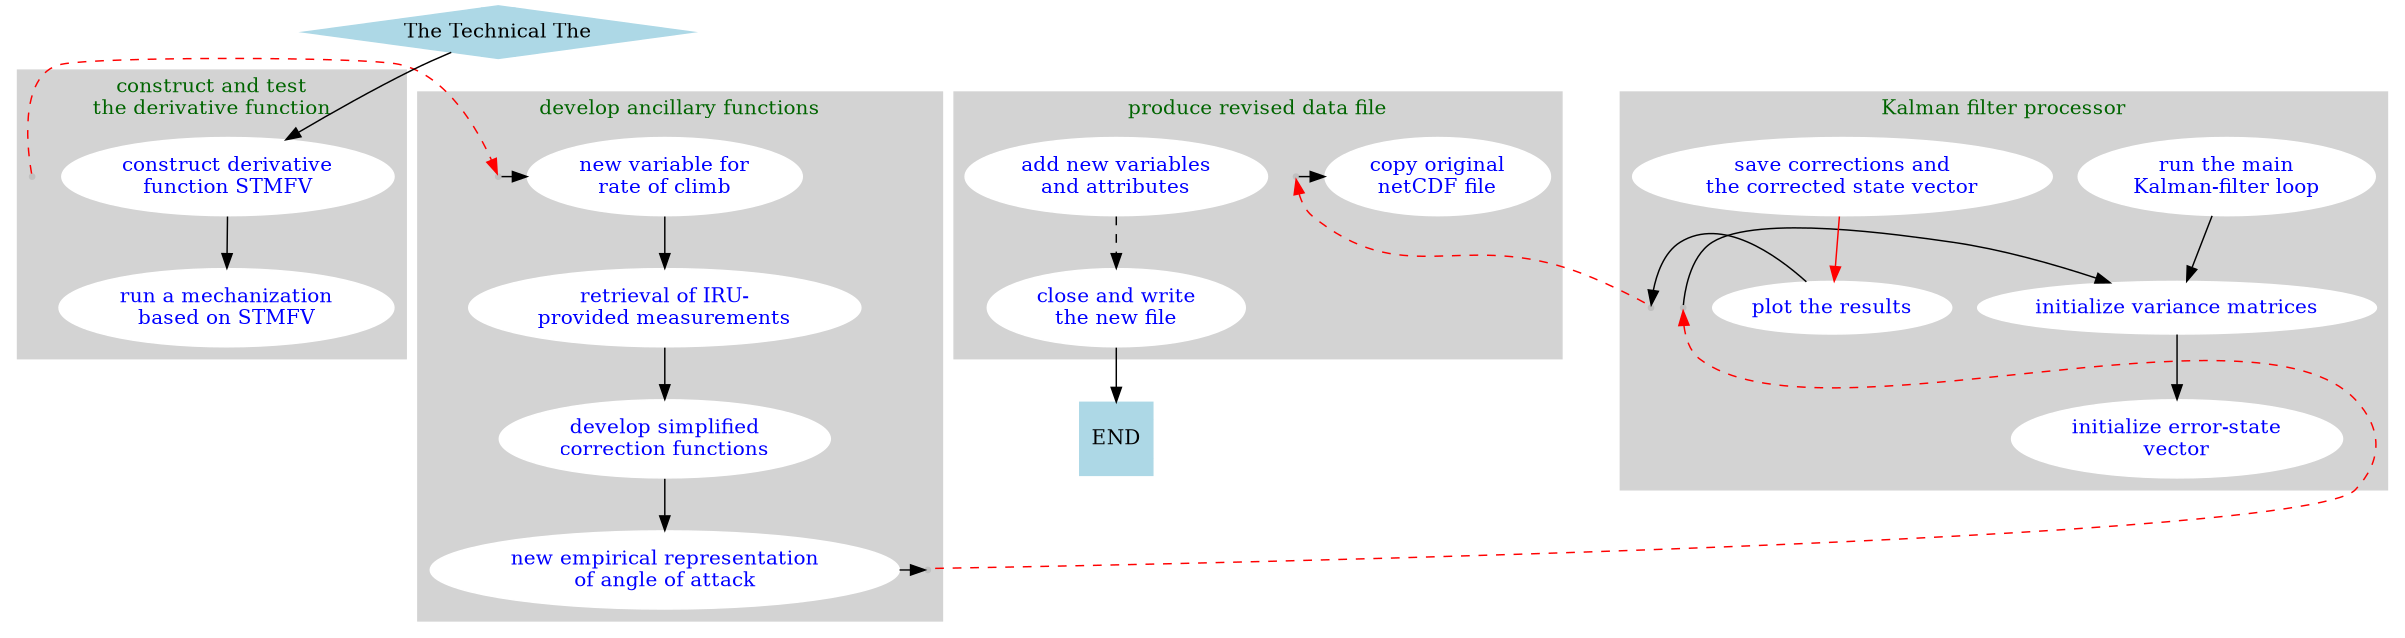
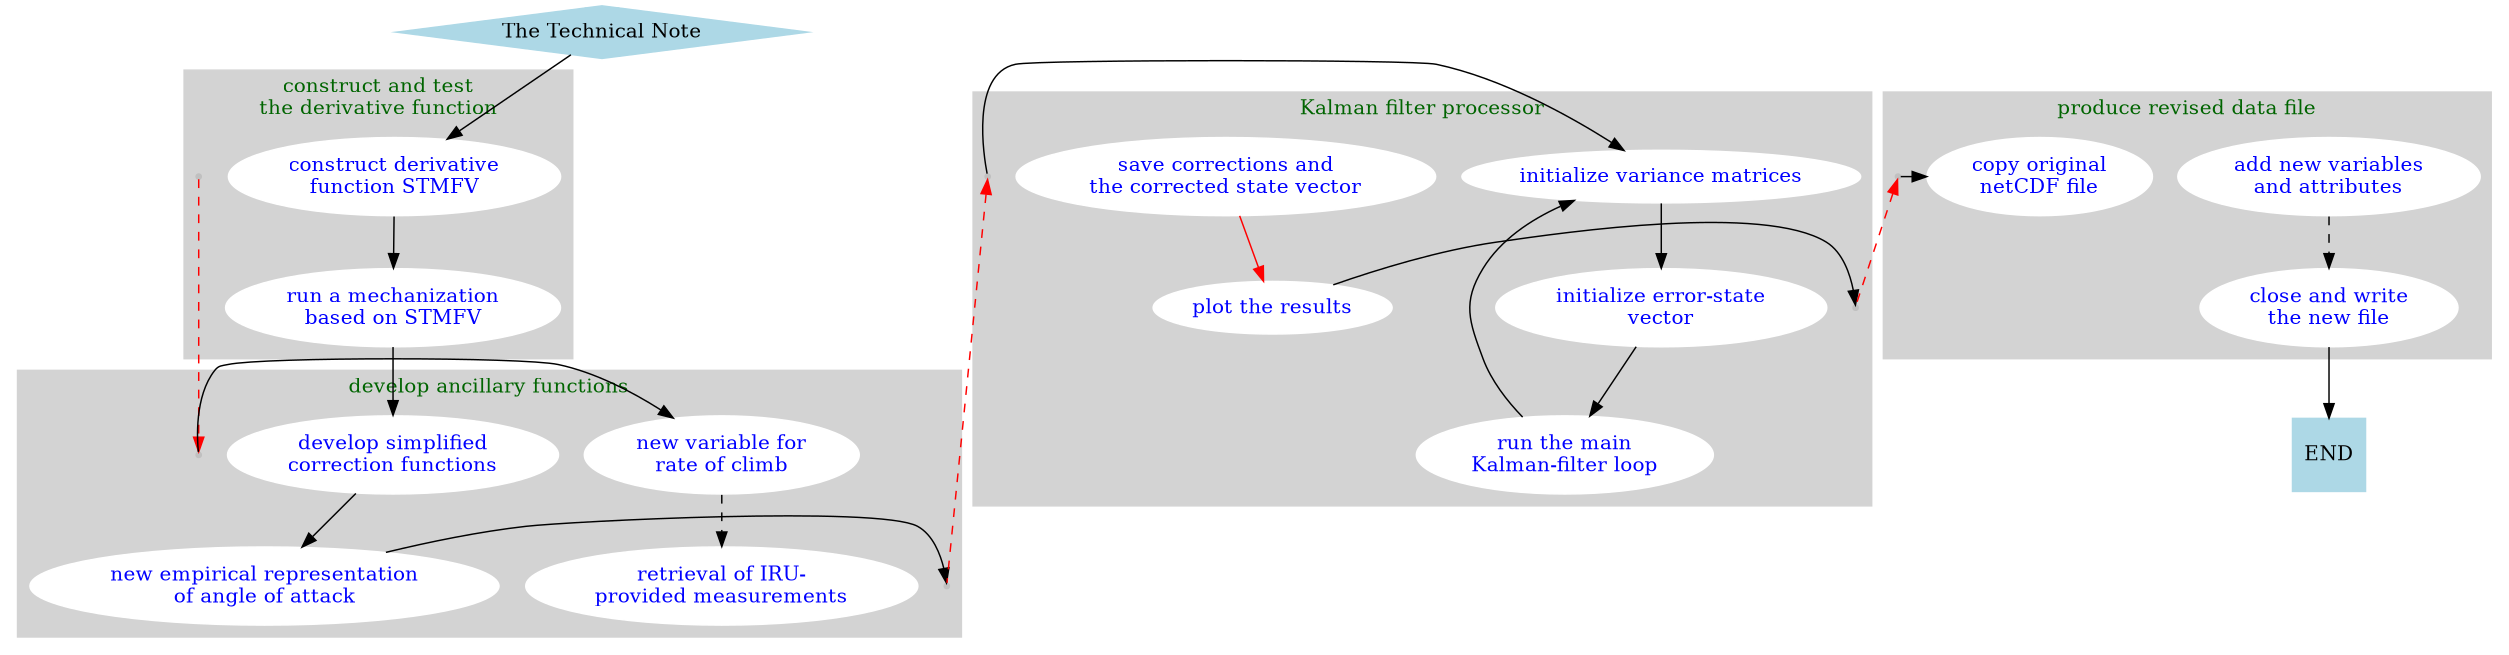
node "The Technical The": label "The Technical The" -> "The Technical Note"
edge "new variable for rate of climb" -> "retrieval of IRU- provided measurements": style solid -> dashed
edge "retrieval of IRU- provided measurements" -> "develop simplified correction functions": now "run a mechanization based on STMFV" -> "develop simplified correction functions"
edge "initialize error-state vector" -> "run the main Kalman-filter loop": added
